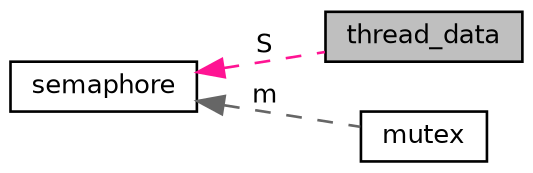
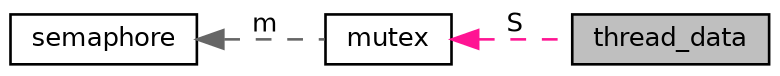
edge "thread_data" -> "semaphore": now "thread_data" -> "mutex"
